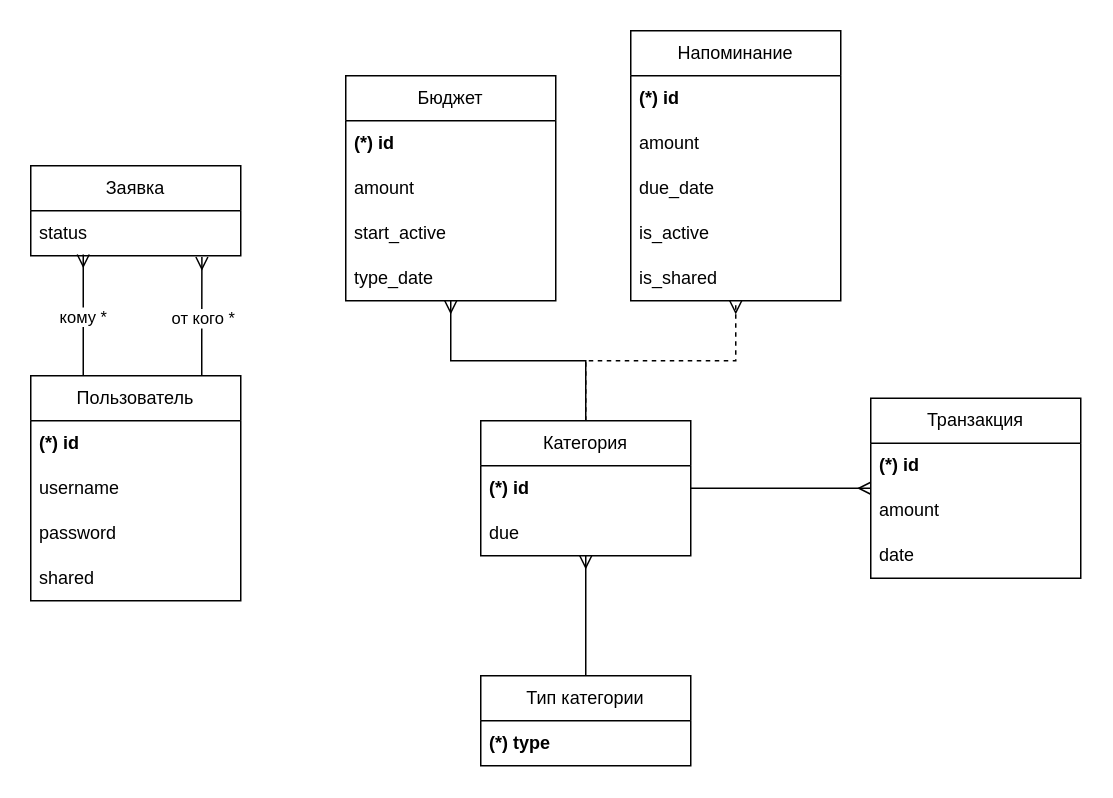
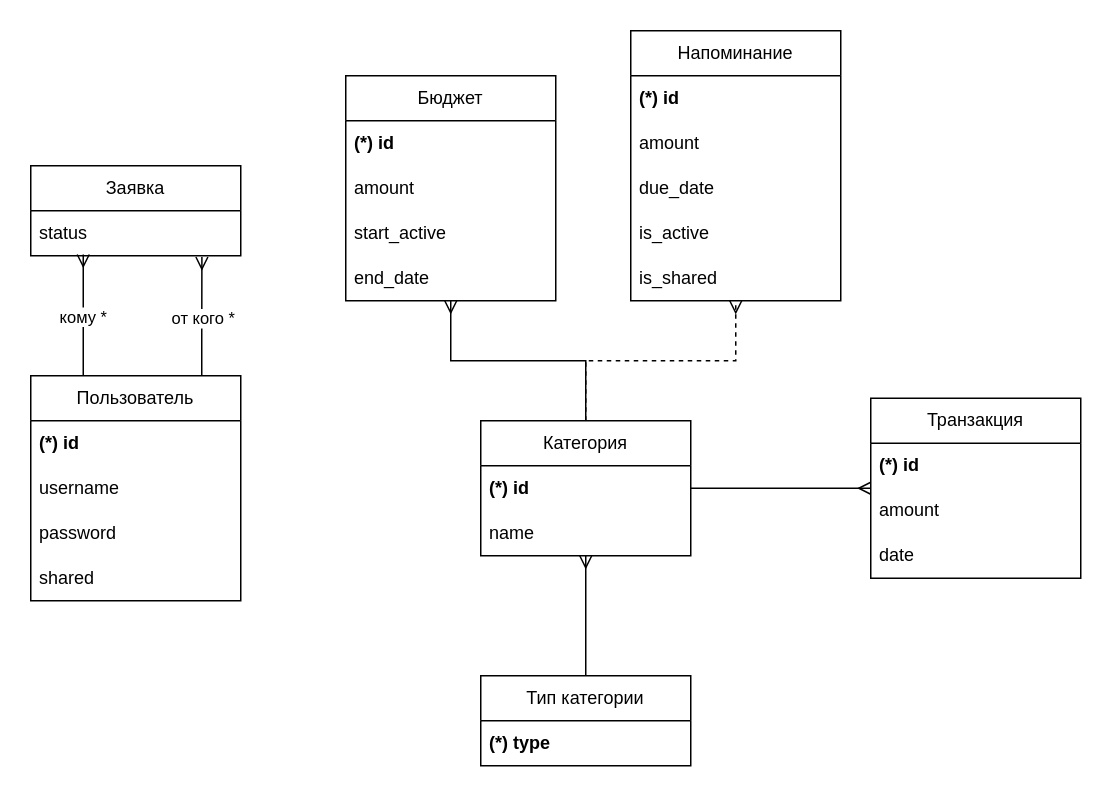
node "type_date": label "type_date" -> "end_date"
node "due": label "due" -> "name"
